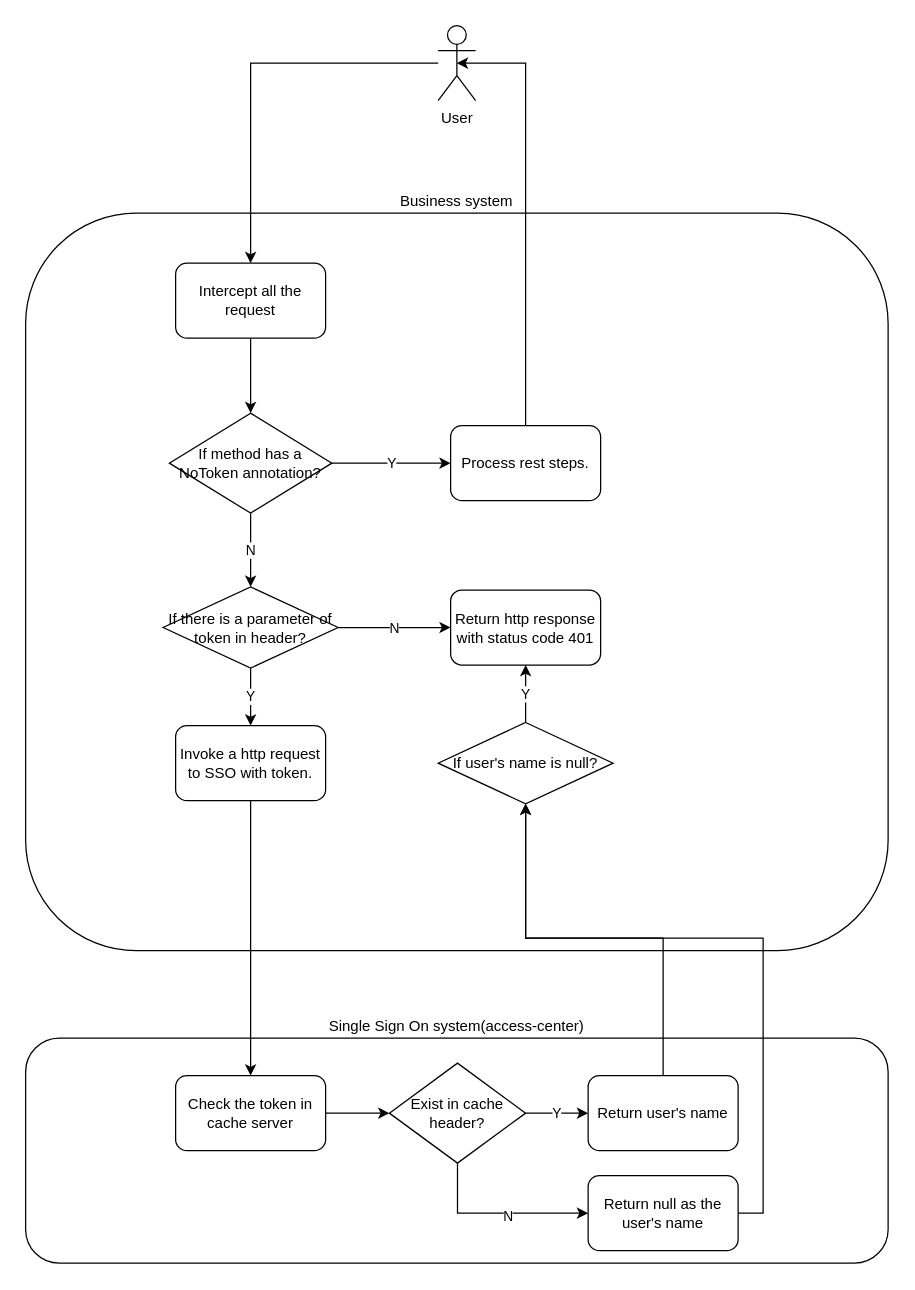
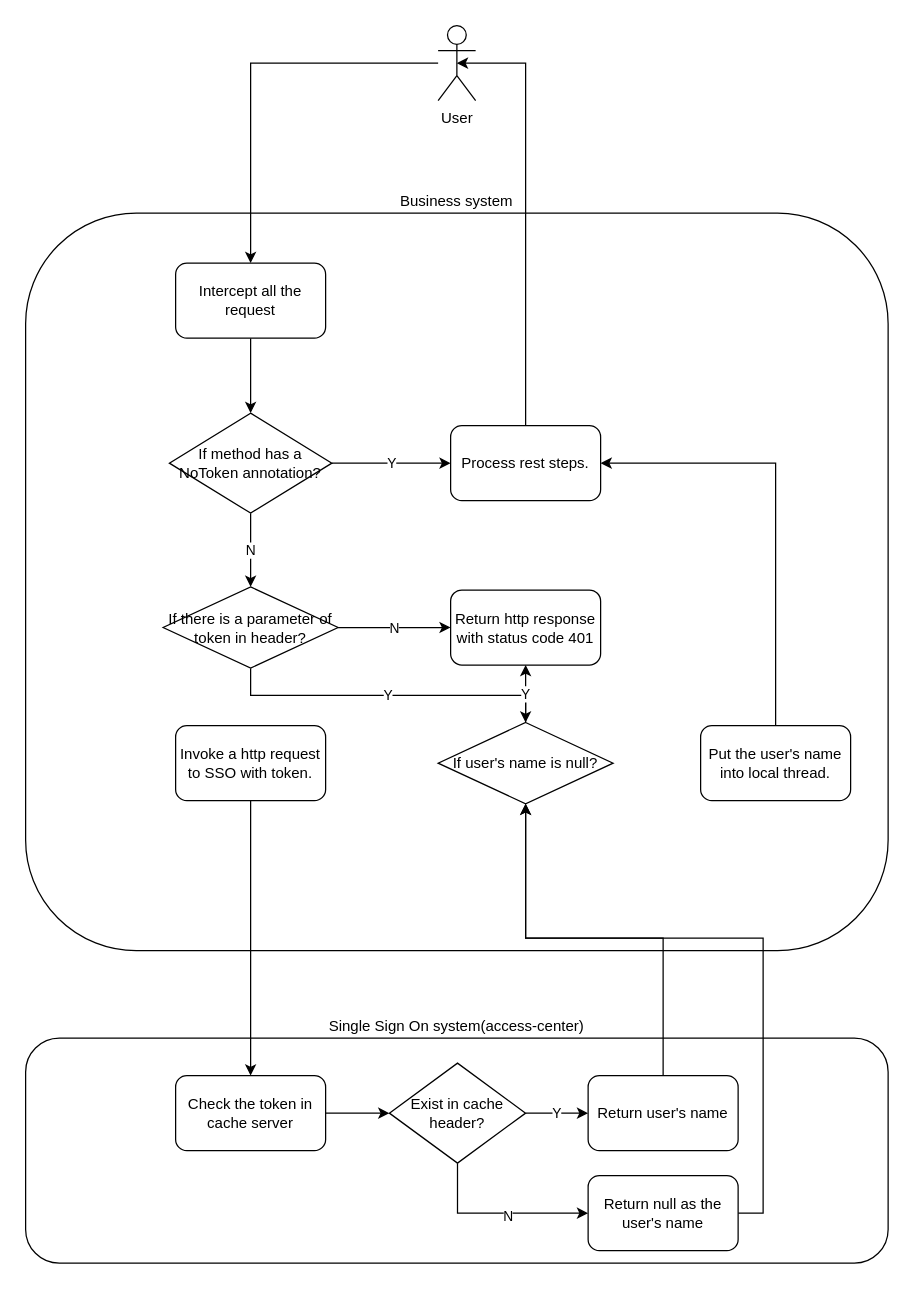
edge "Put the user's name into local thread." -> "Process rest steps.": added
edge "If there is a parameter of token in header?" -> "Invoke a http request to SSO with token.": now "If there is a parameter of token in header?" -> "If user's name is null?"
node "Put the user's name into local thread.": added
